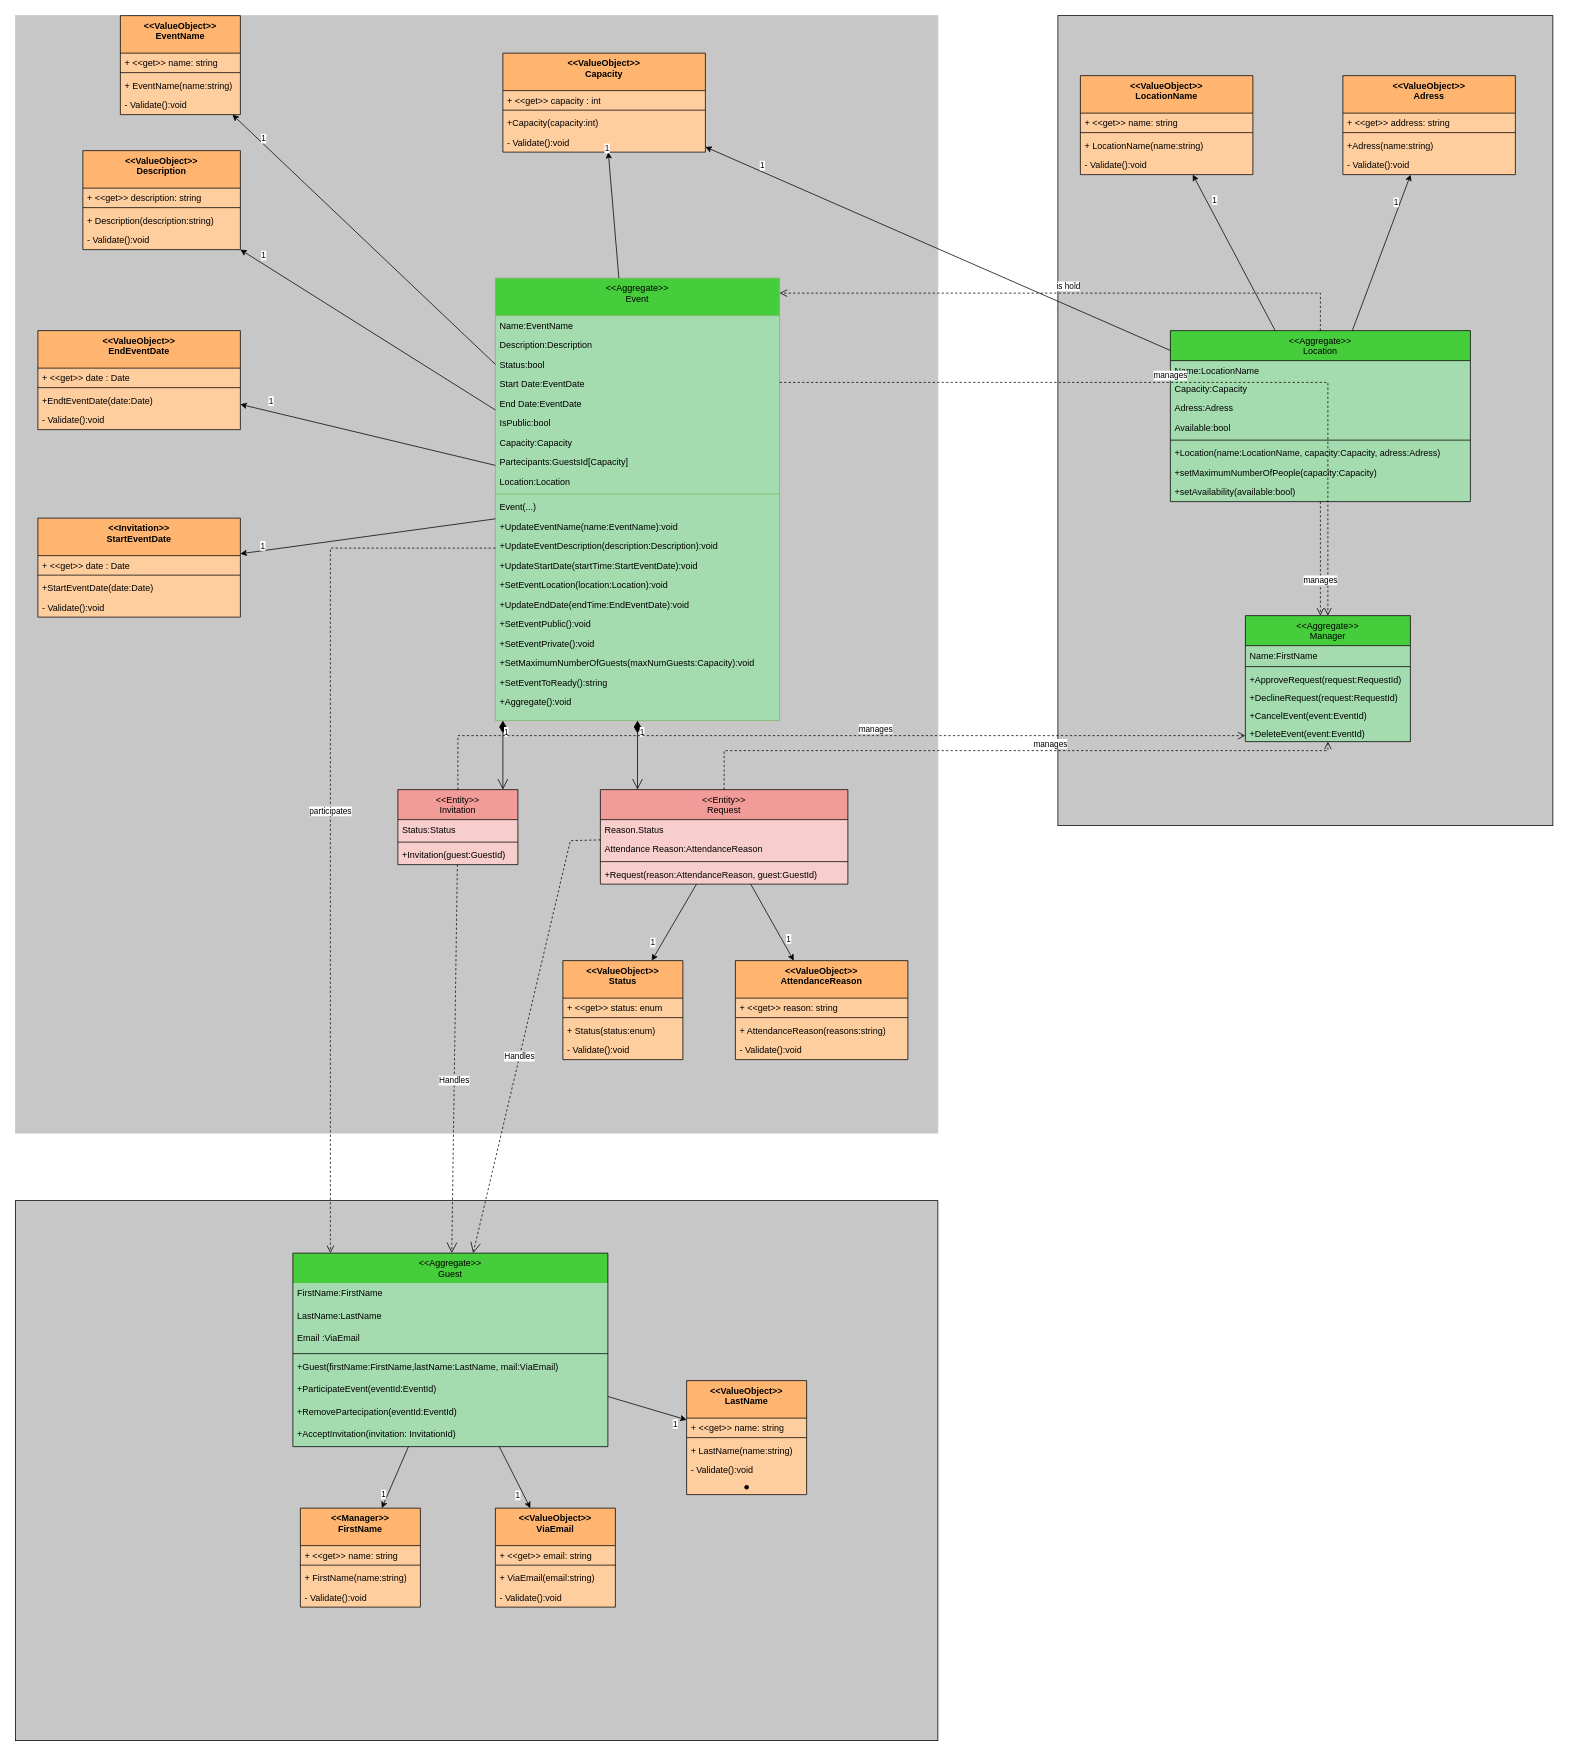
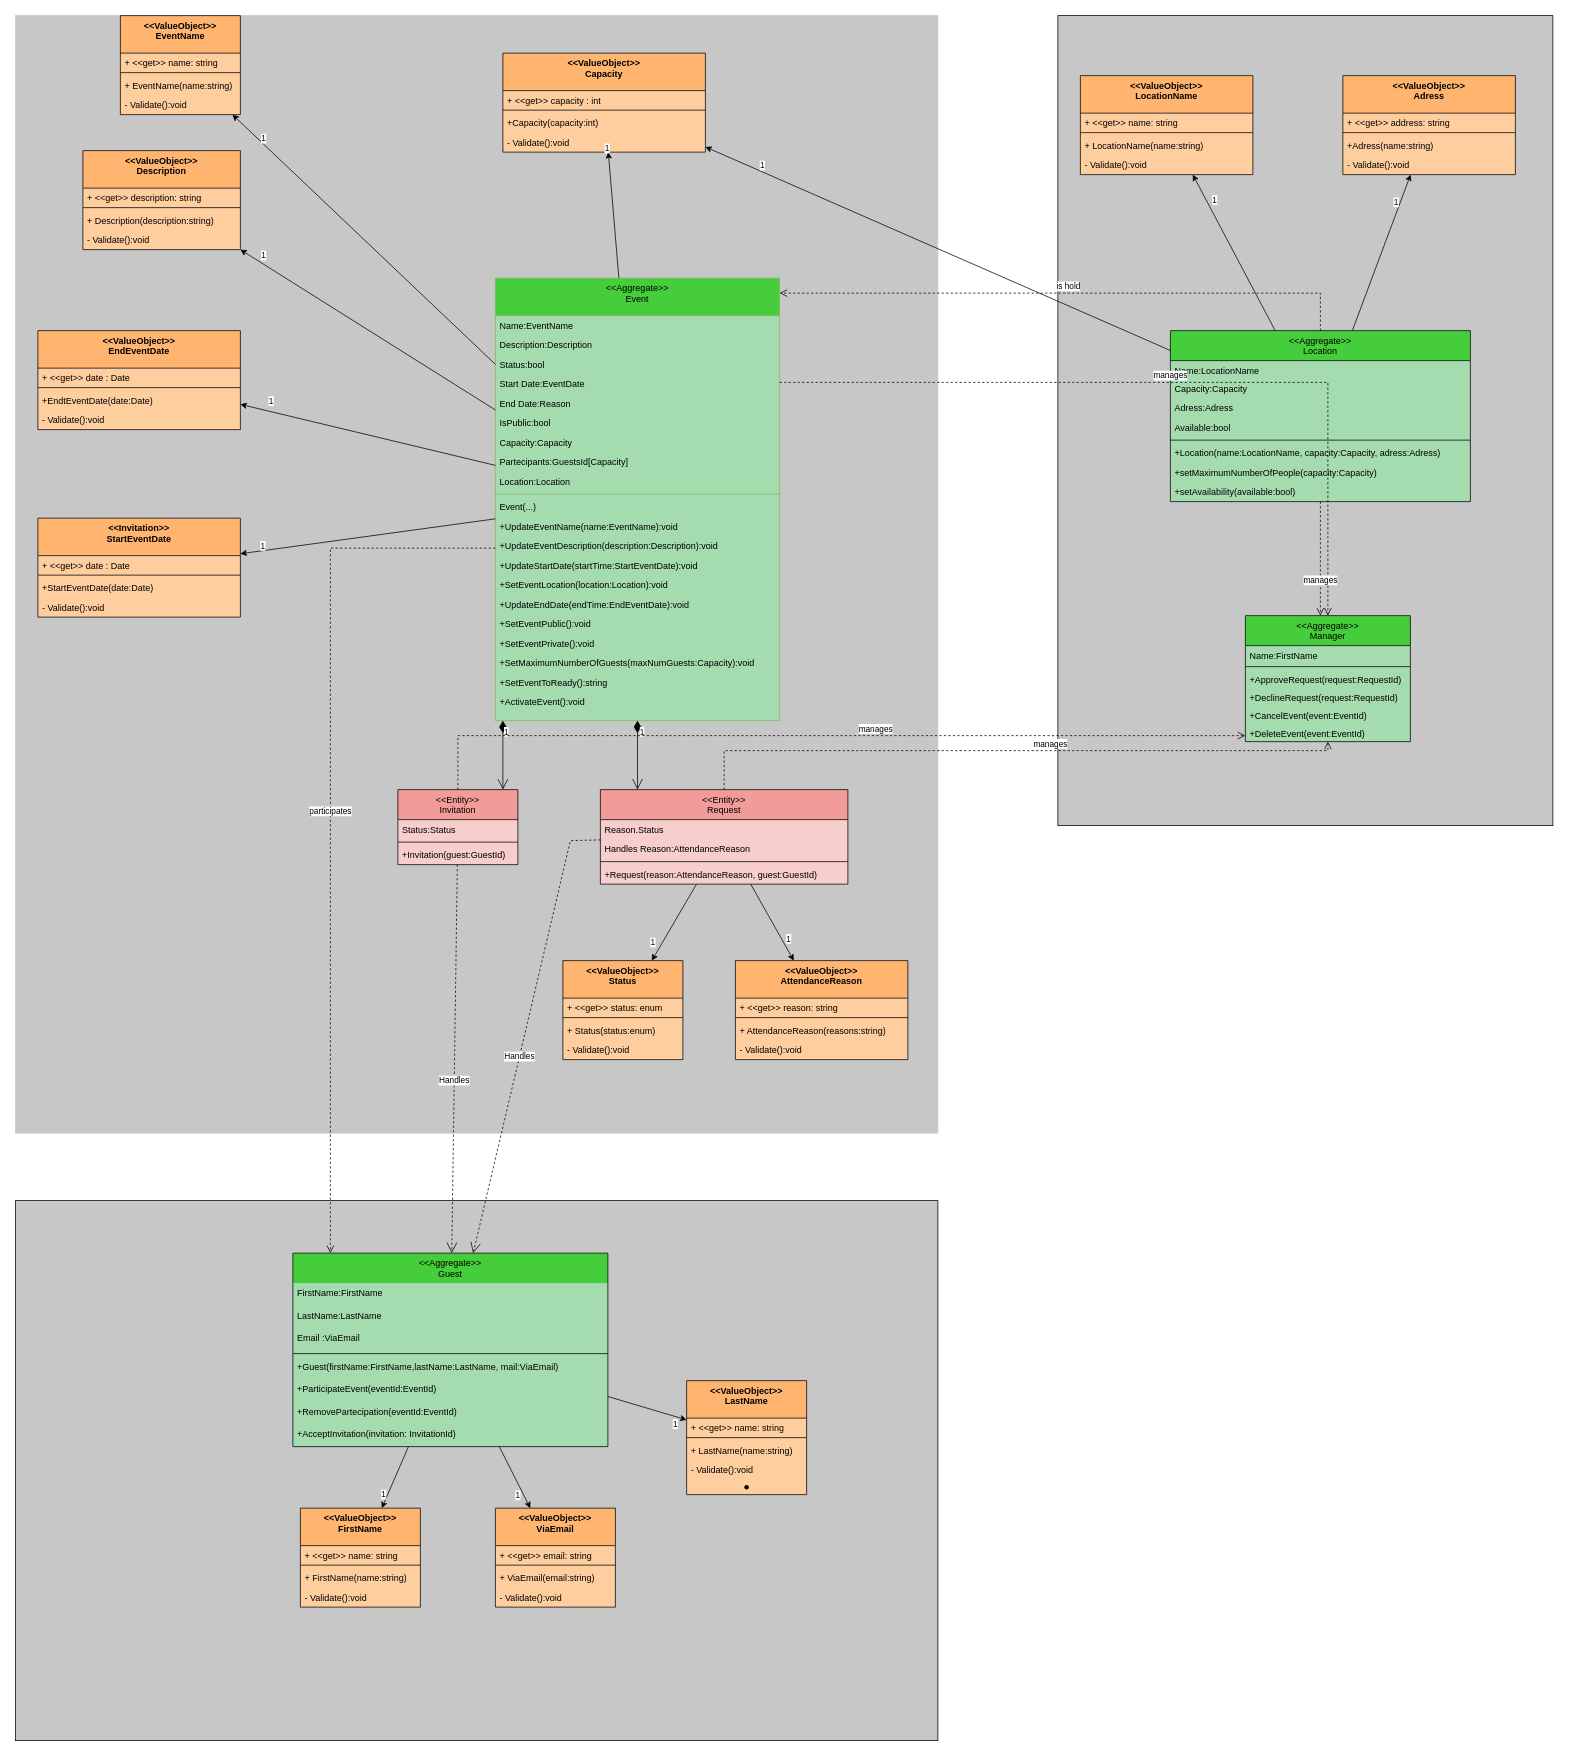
node "End Date:EventDate": label "End Date:EventDate" -> "End Date:Reason"
node "+Aggregate():void": label "+Aggregate():void" -> "+ActivateEvent():void"
node "Attendance Reason:AttendanceReason": label "Attendance Reason:AttendanceReason" -> "Handles Reason:AttendanceReason"
node "<<Manager>> FirstName": label "<<Manager>> FirstName" -> "<<ValueObject>> FirstName"
